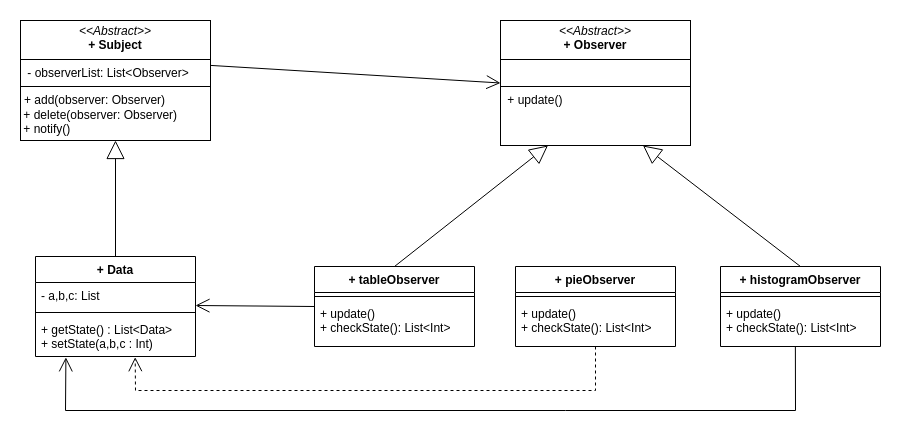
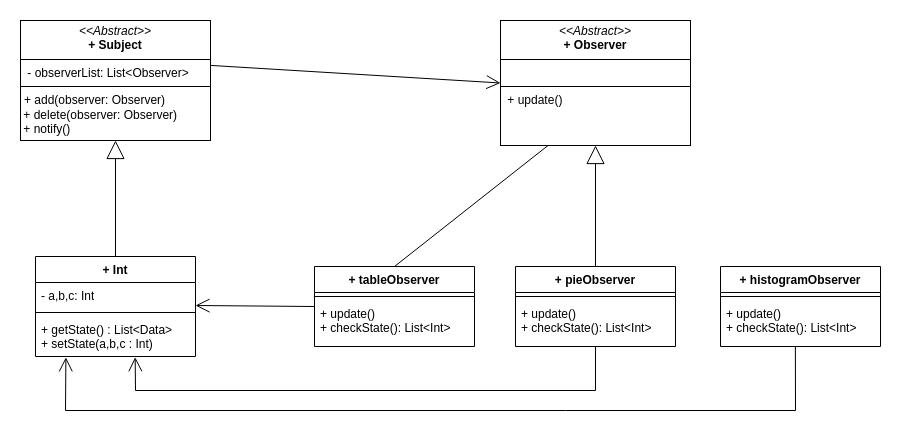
edge "+ tableObserver" -> "<<Abstract>> + Observer + update()": arrowhead block -> none
edge "+ histogramObserver" -> "<<Abstract>> + Observer + update()": removed
edge "+ pieObserver" -> "<<Abstract>> + Observer + update()": added
node "+ Data": label "+ Data" -> "+ Int"
node "- a,b,c: List": label "- a,b,c: List" -> "- a,b,c: Int"
edge "+ pieObserver" -> "+ getState() : List<Data> + setState(a,b,c : Int)": style dashed -> solid
